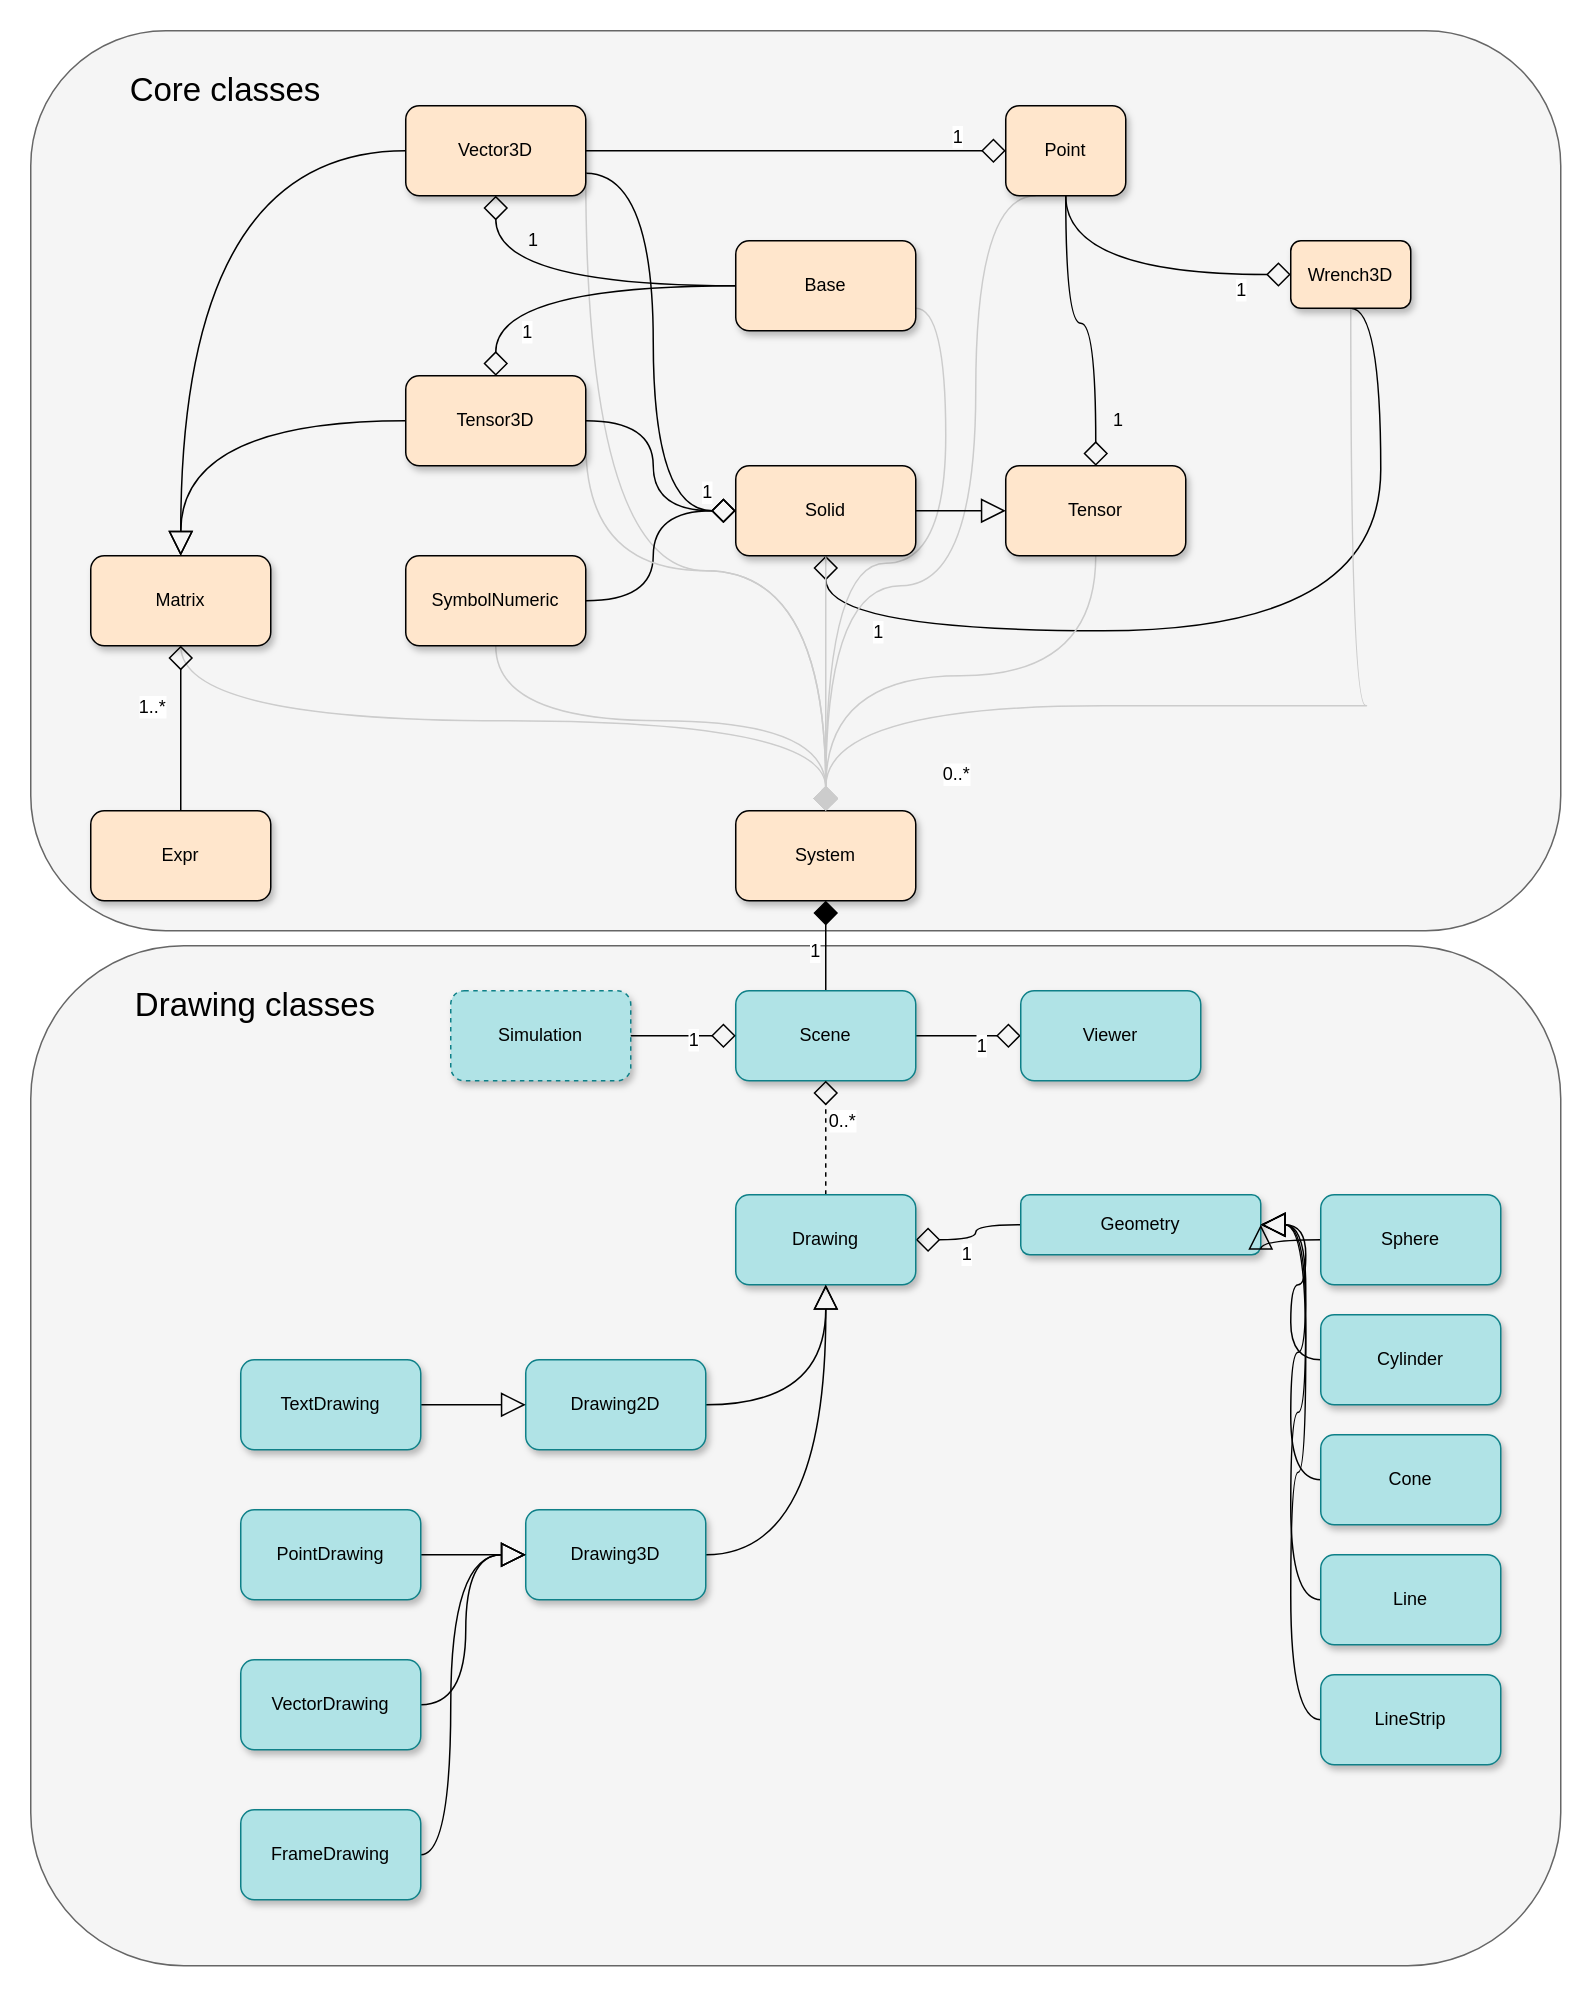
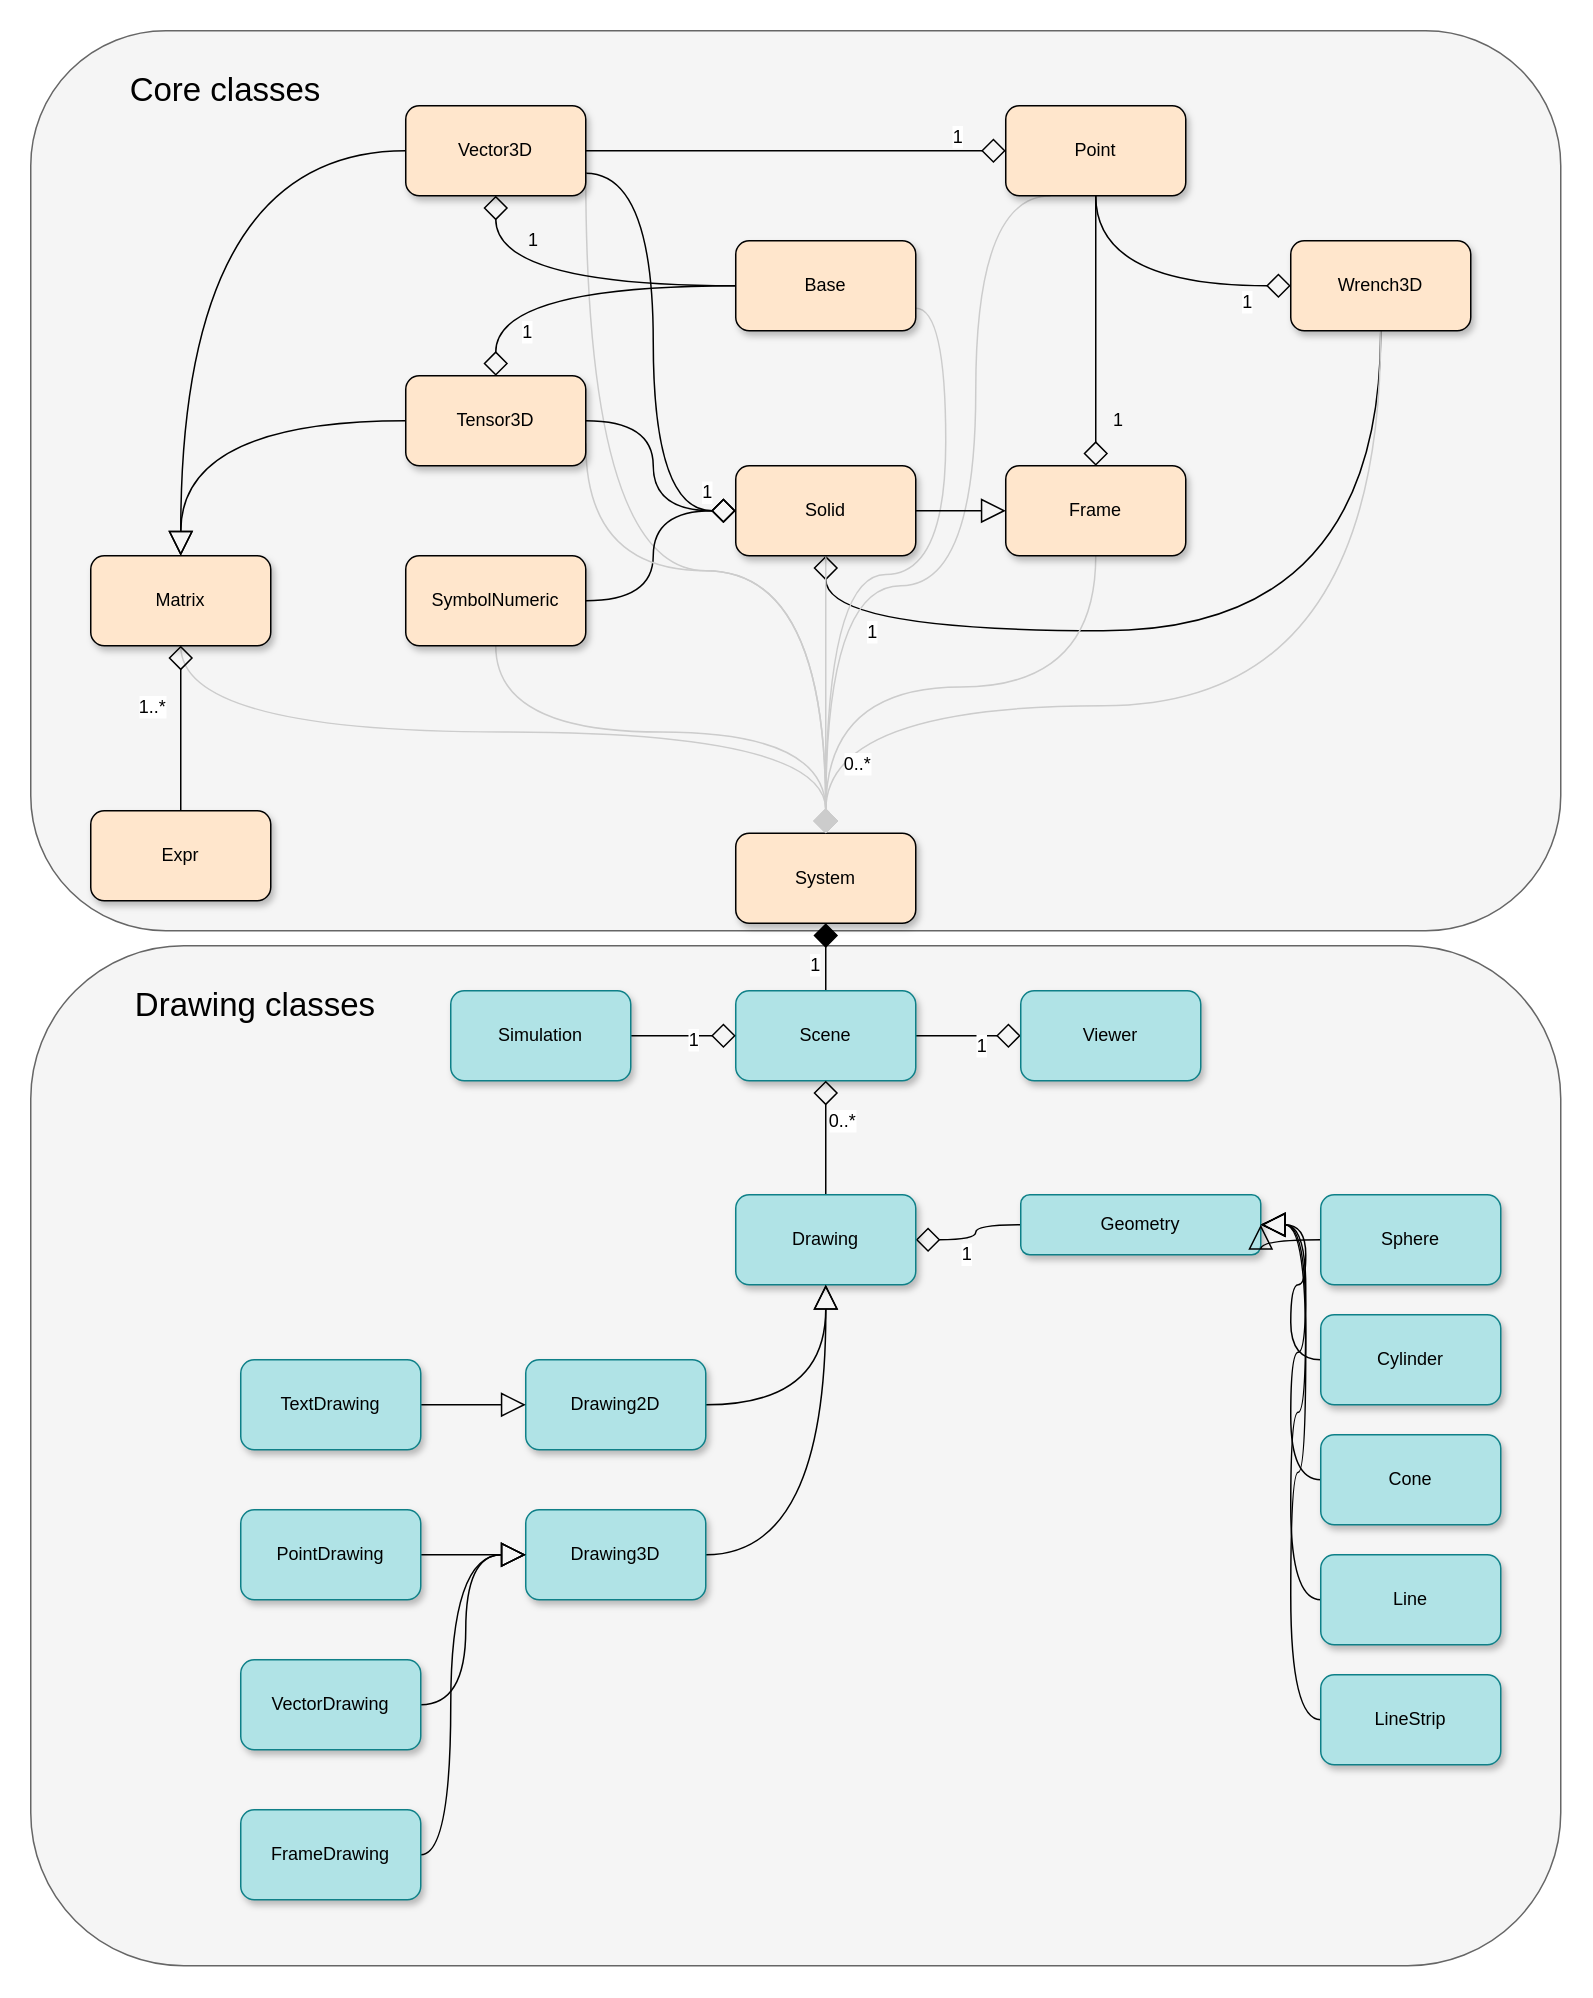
node "Point": size 120x90 -> 180x90
node "Wrench3D": size 120x68 -> 180x90
node "Tensor": label "Tensor" -> "Frame"
node "System": moved (826, 856) -> (826, 878)
node "Simulation": style dashed -> solid
edge "Drawing" -> "Scene": style dashed -> solid
